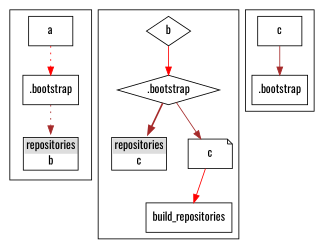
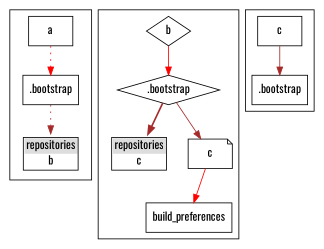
node "build_repositories": label "build_repositories" -> "build_preferences"
